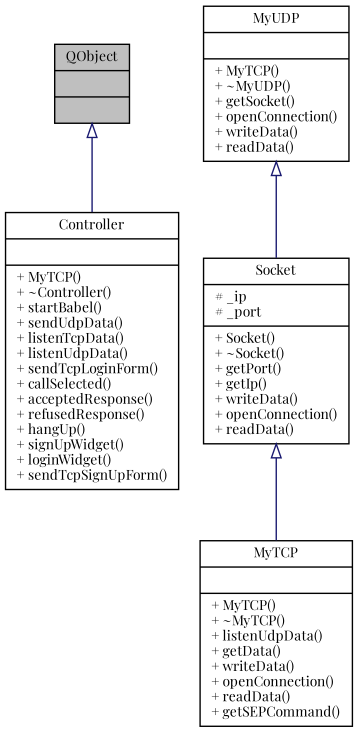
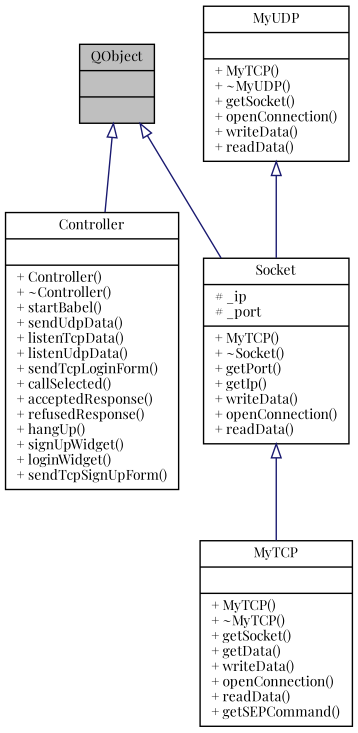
edge "Socket" -> "QObject": added
node "Controller": text "+ MyTCP()" -> "+ Controller()"
node "Socket": text "+ Socket()" -> "+ MyTCP()"
node "MyTCP": text "+ listenUdpData()" -> "+ getSocket()"
